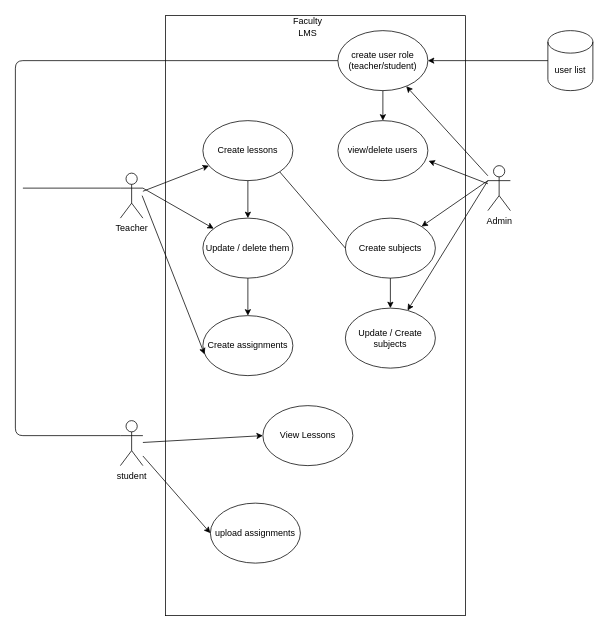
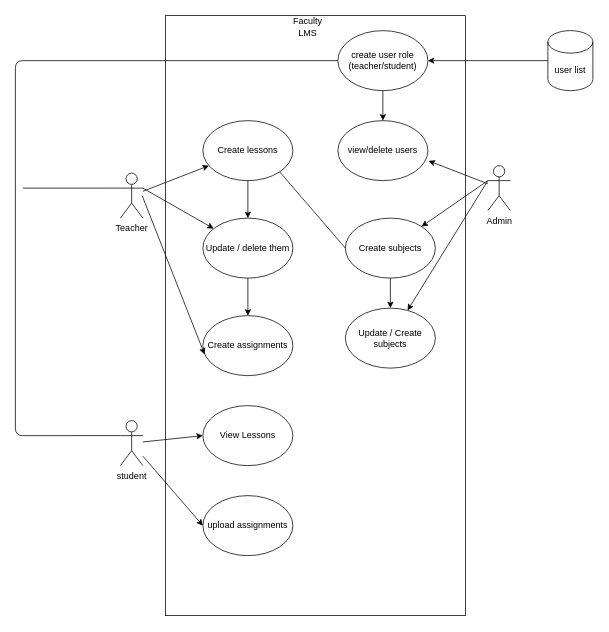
edge "Admin" -> "create user role (teacher/student)": removed
node "View Lessons": moved (308, 435) -> (248, 435)
node "upload assignments": moved (255, 533) -> (248, 525)
